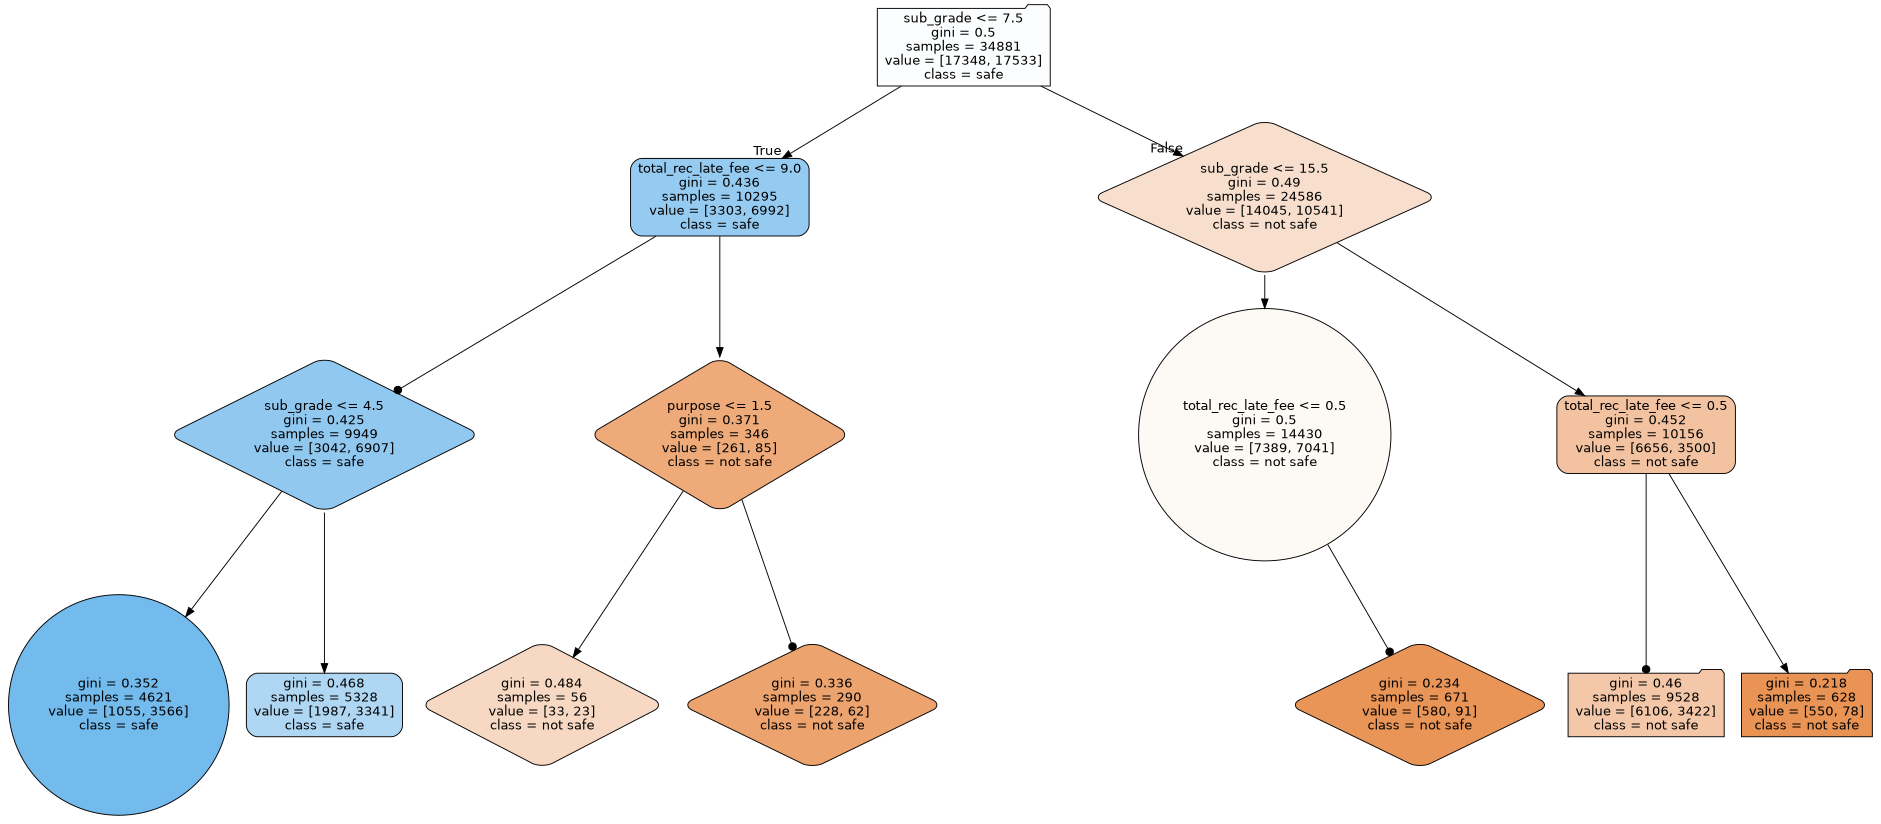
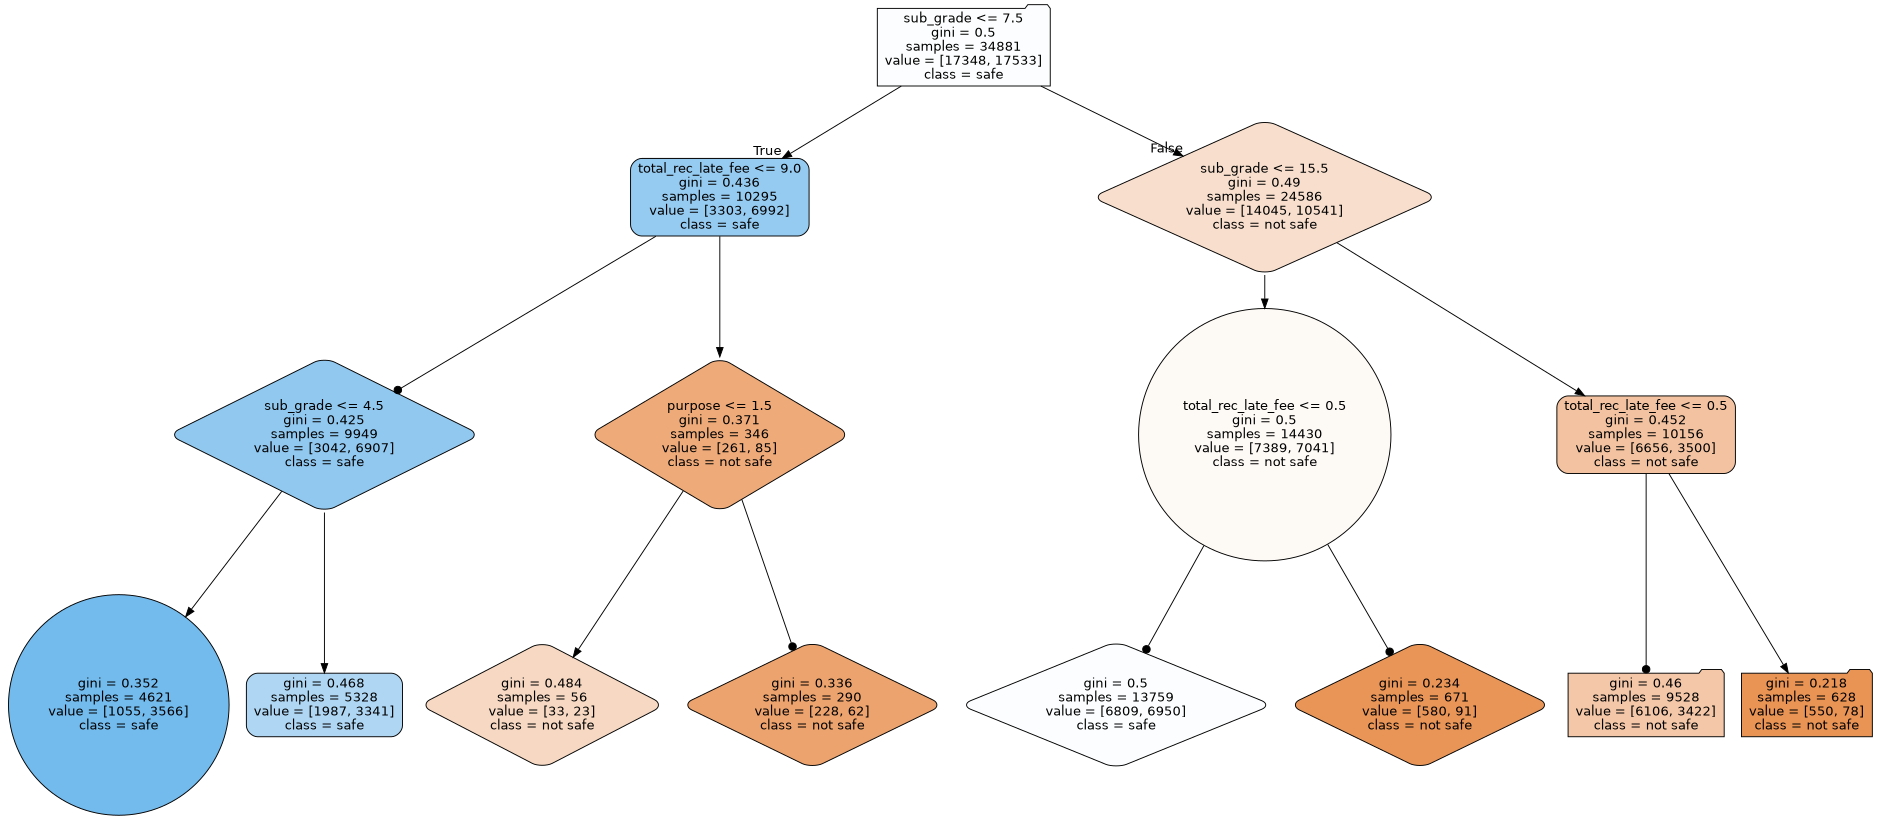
node "gini = 0.5 samples = 13759 value = [6809, 6950] class = safe": added
